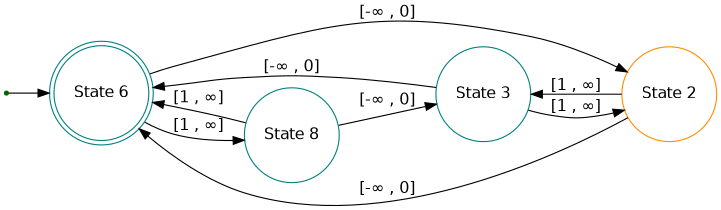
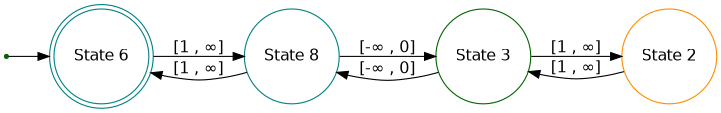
edge "State 6" -> "State 2": removed, label "[-∞ , 0]"
edge "State 3" -> "State 6": now "State 3" -> "State 8"
node "State 3": color teal -> darkgreen
edge "State 2" -> "State 6": removed, label "[-∞ , 0]"
